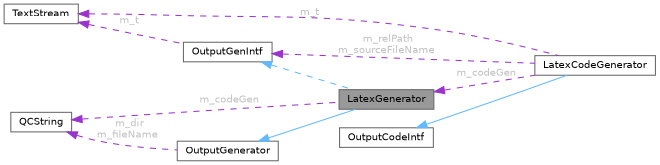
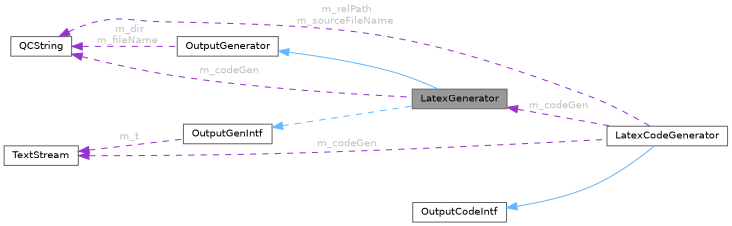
edge "LatexCodeGenerator" -> "TextStream": label " m_t" -> " m_codeGen"
edge "LatexCodeGenerator" -> "OutputGenIntf": now "LatexCodeGenerator" -> "QCString"
